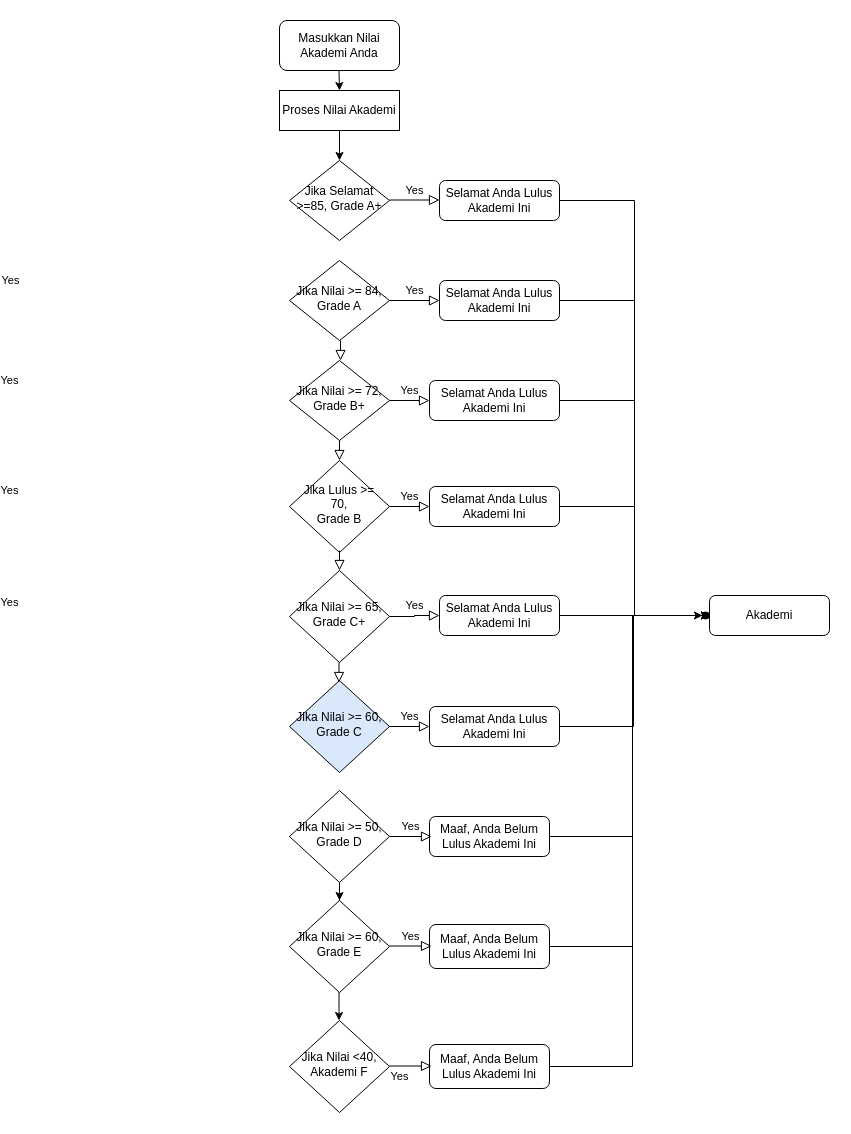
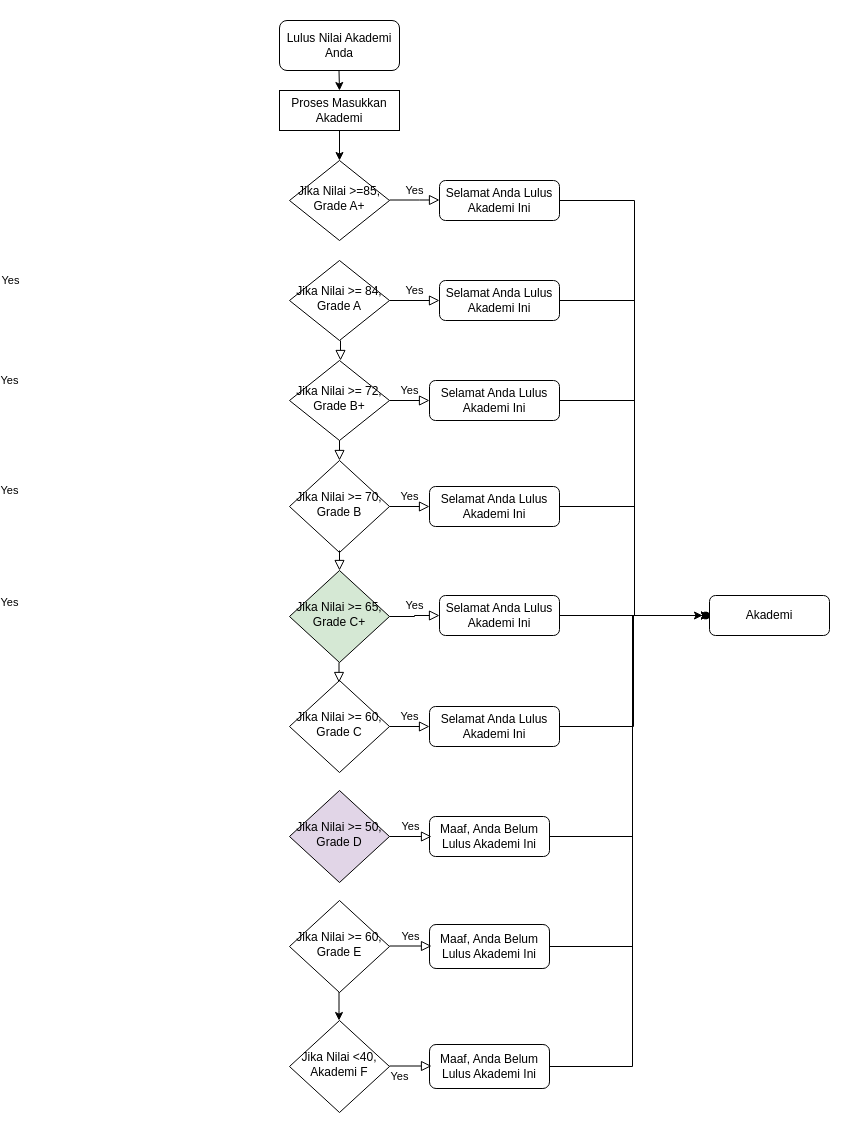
node "Masukkan Nilai Akademi Anda": label "Masukkan Nilai Akademi Anda" -> "Lulus Nilai Akademi Anda"
node "Proses Nilai Akademi": label "Proses Nilai Akademi" -> "Proses Masukkan Akademi"
node "Jika Selamat >=85, Grade A+": label "Jika Selamat >=85, Grade A+" -> "Jika Nilai >=85, Grade A+"
node "Jika Lulus >= 70, Grade B": label "Jika Lulus >= 70, Grade B" -> "Jika Nilai >= 70, Grade B"
node "Jika Nilai >= 65, Grade C+": fillcolor #ffffff -> #d5e8d4
node "Jika Nilai >= 60, Grade C": fillcolor #dae8fc -> #ffffff
node "Jika Nilai >= 50, Grade D": fillcolor #ffffff -> #e1d5e7
edge "Jika Nilai >= 50, Grade D" -> "Jika Nilai >= 60, Grade E": removed
